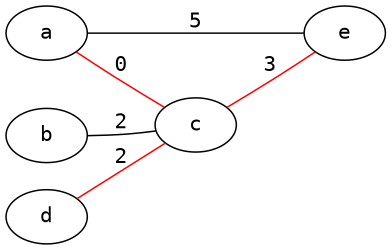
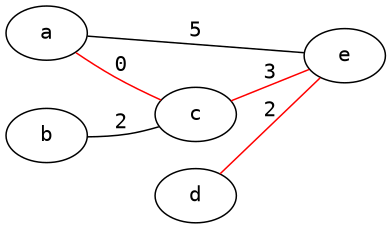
edge "c" -- "d": now "e" -- "d"
